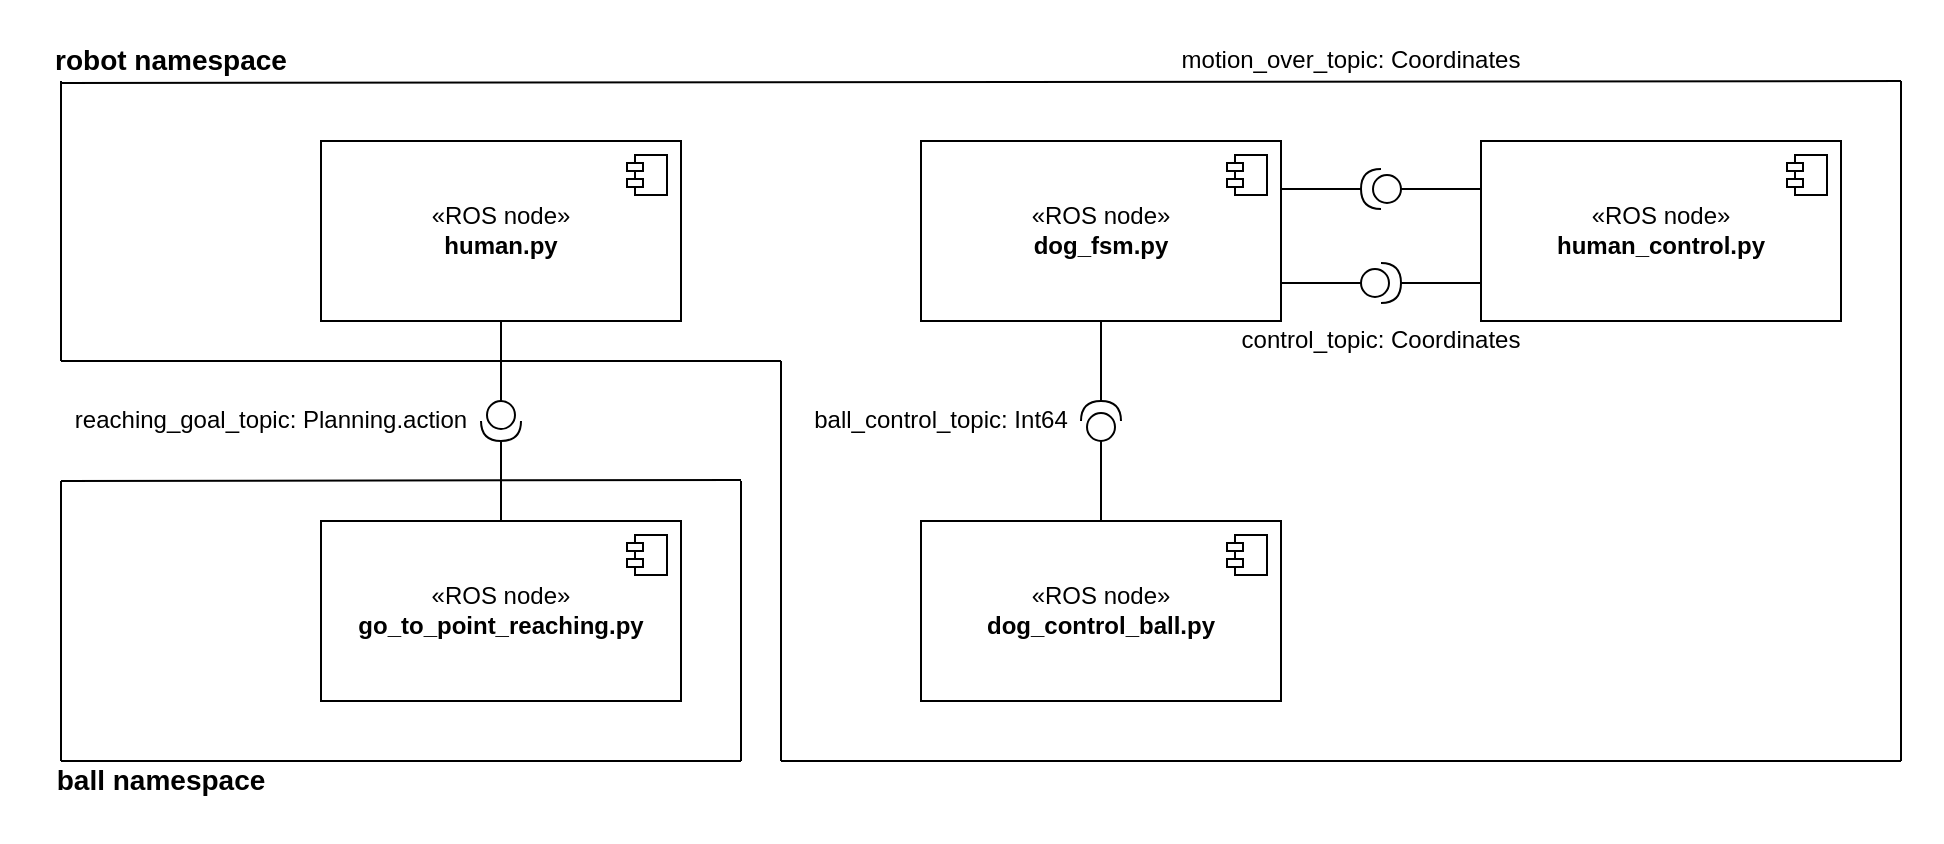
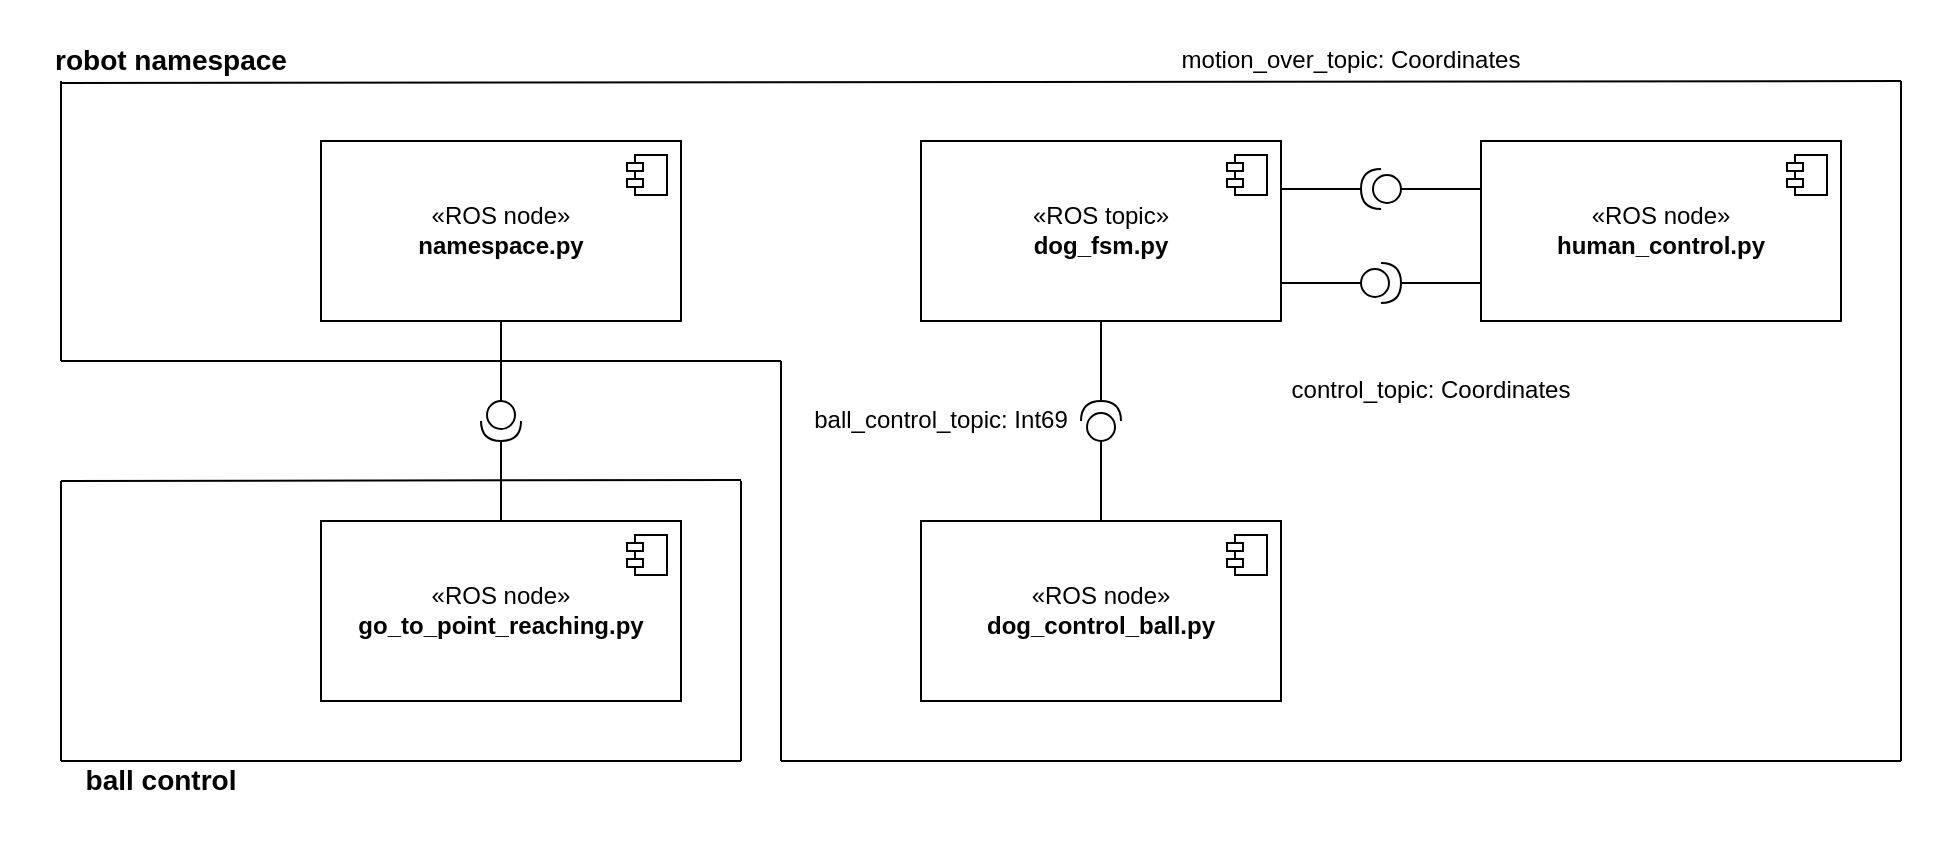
node "«ROS node» human.py": label "«ROS node» human.py" -> "«ROS node» namespace.py"
node "«ROS node» dog_fsm.py": label "«ROS node» dog_fsm.py" -> "«ROS topic» dog_fsm.py"
node "control_topic: Coordinates": moved (1381, 341) -> (1431, 391)
node "reaching_goal_topic: Planning.action": removed
node "ball_control_topic: Int64": label "ball_control_topic: Int64" -> "ball_control_topic: Int69"
node "ball namespace": label "ball namespace" -> "ball control"
